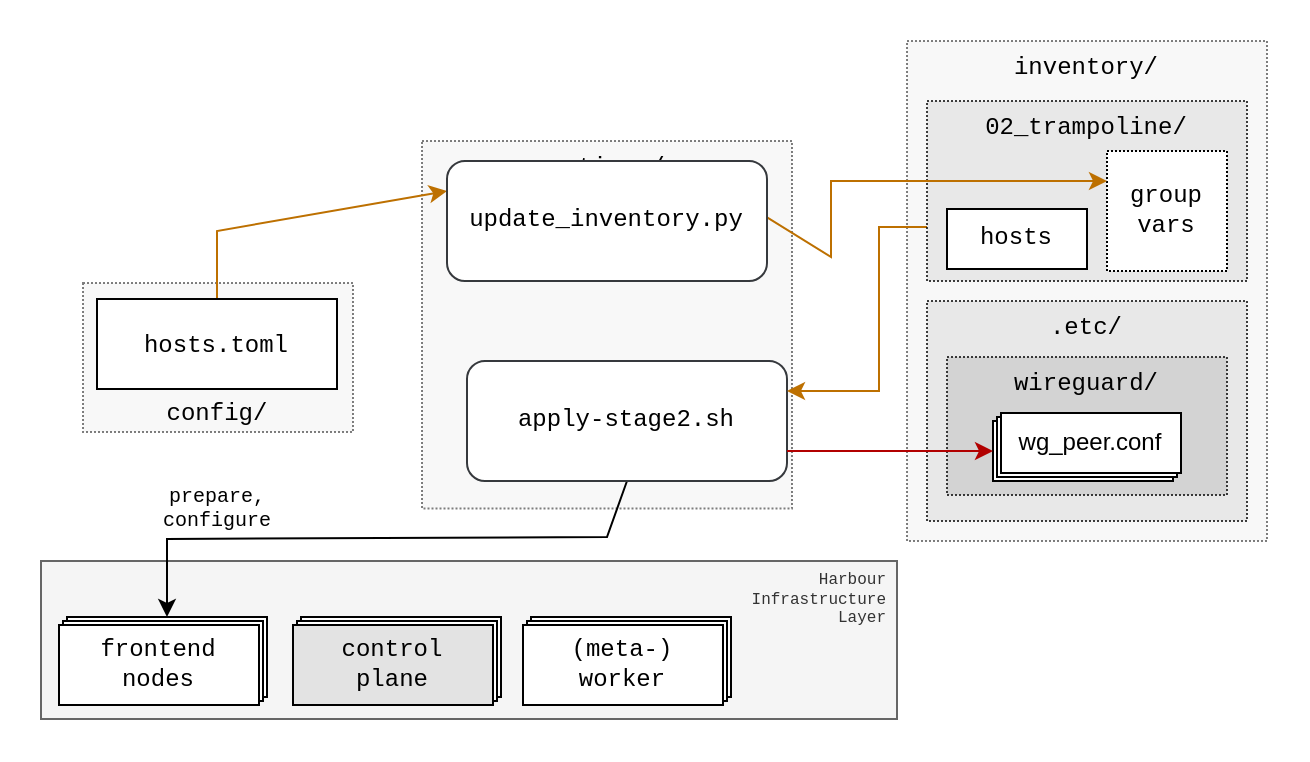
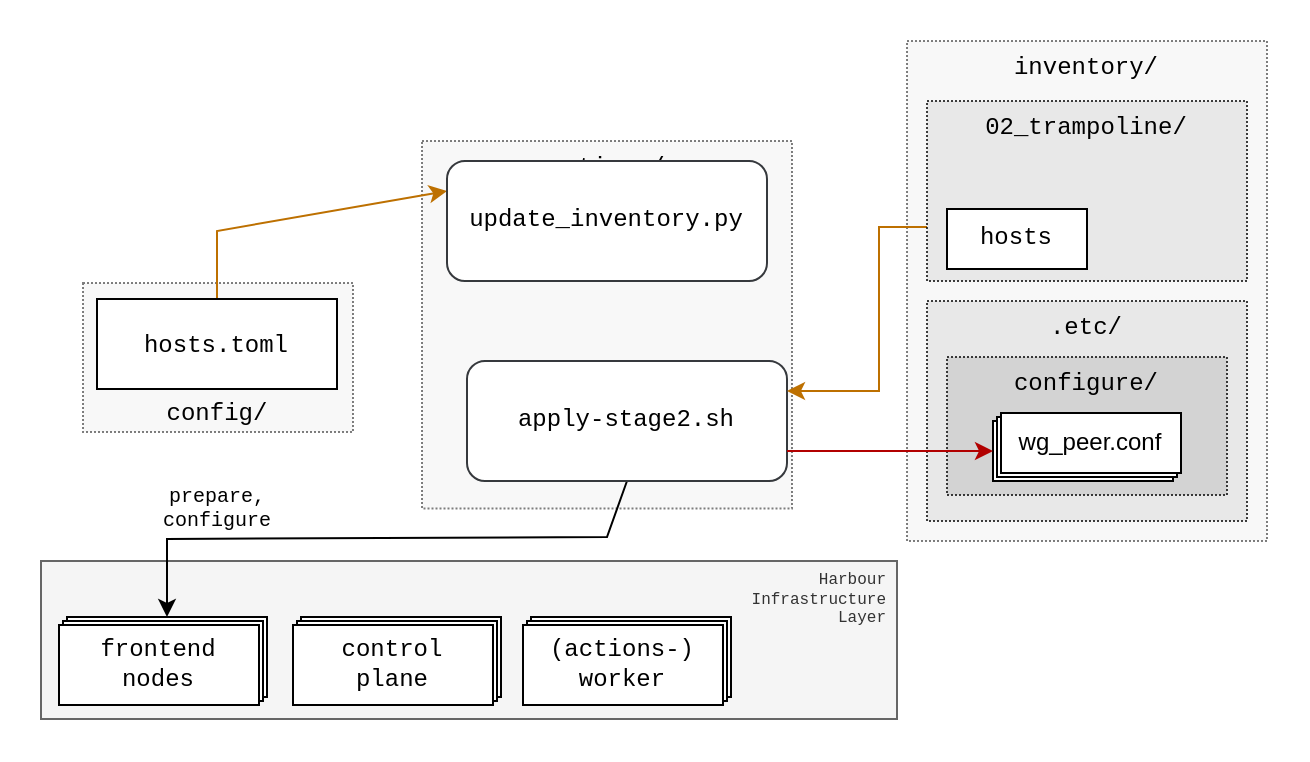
edge "update_inventory.py" -> "group vars": removed
node "group vars": removed
node "wireguard/": label "wireguard/" -> "configure/"
node "control plane": fillcolor #e3e3e3 -> #ffffff
node "(meta-) worker": label "(meta-) worker" -> "(actions-) worker"
